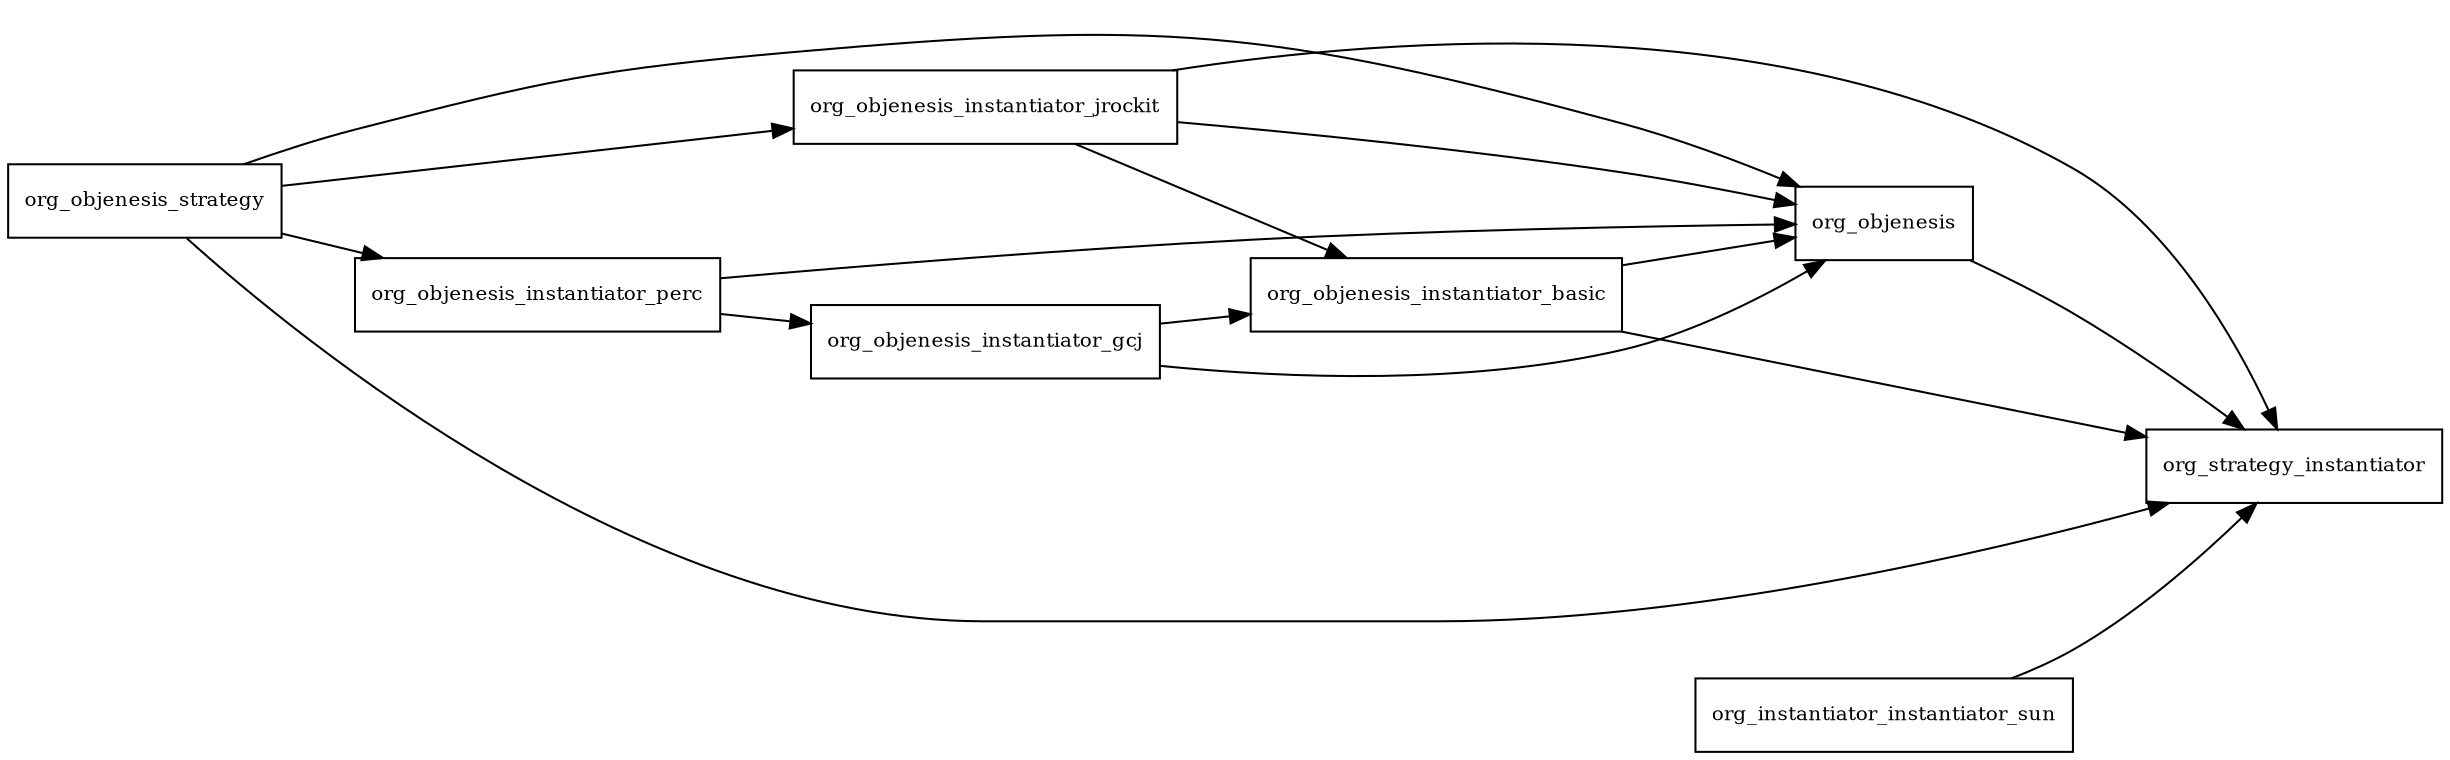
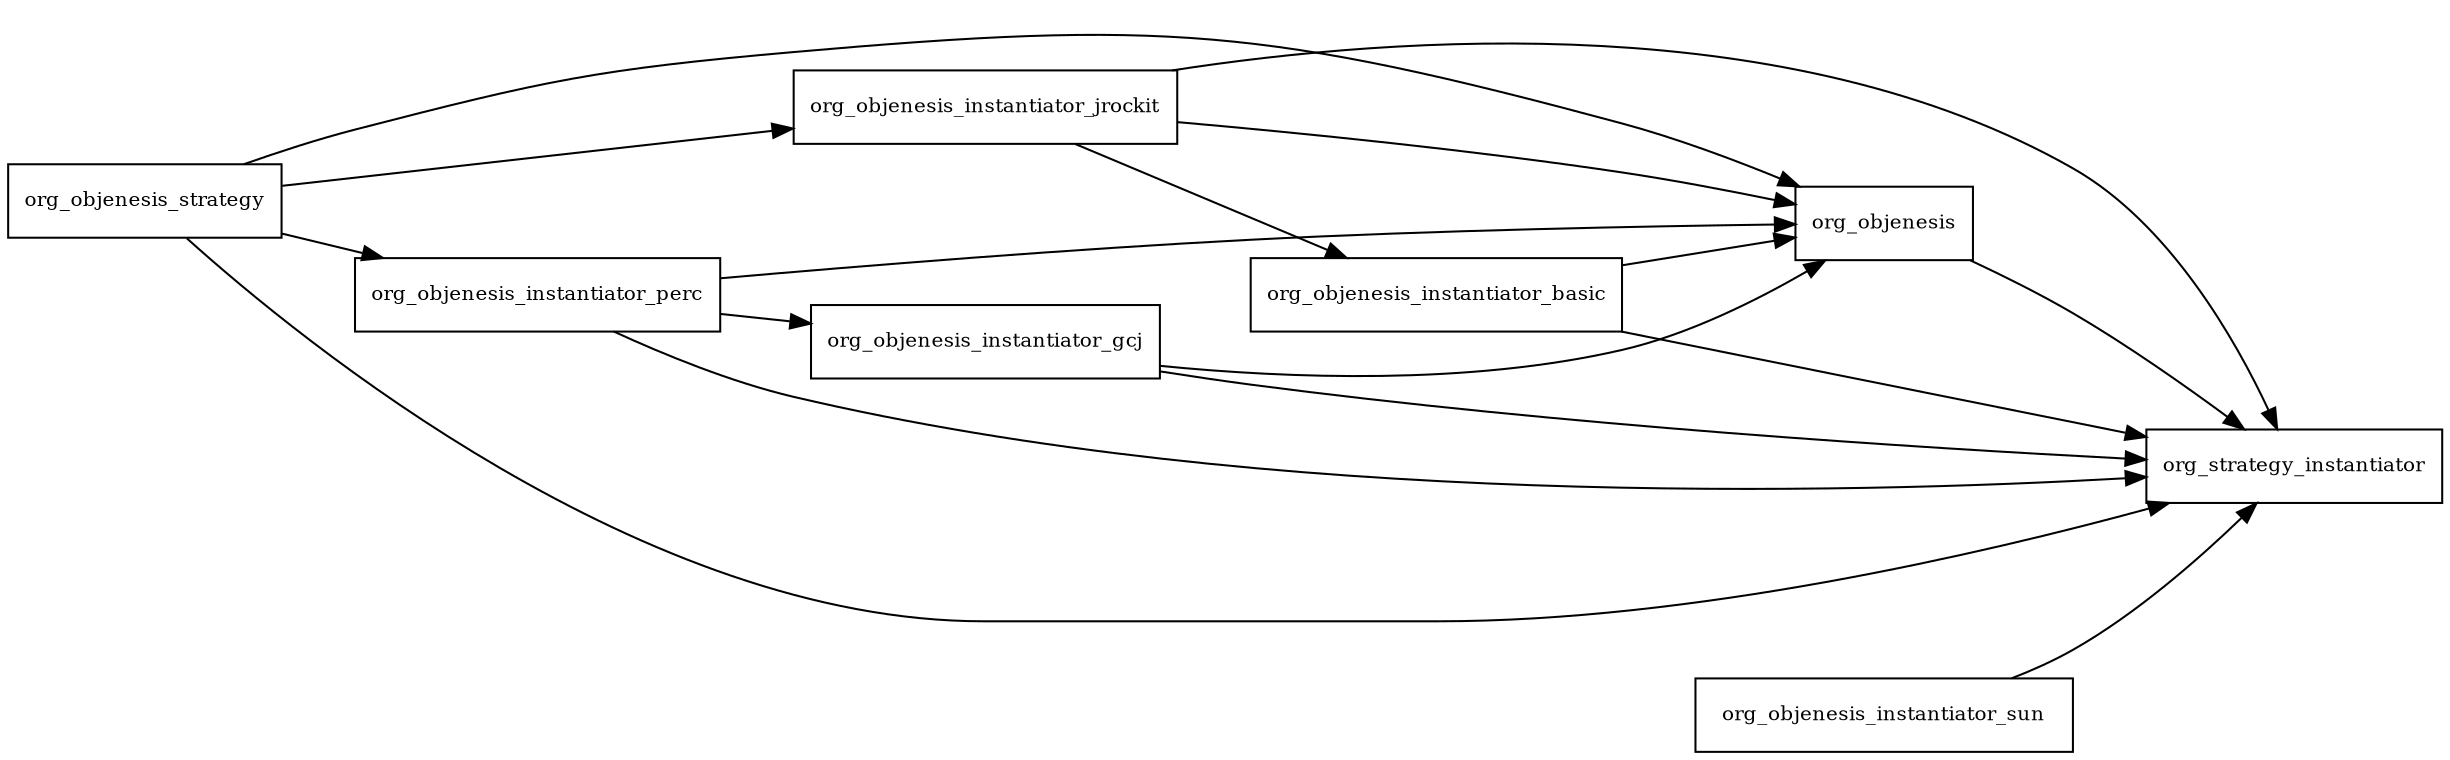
edge "org_objenesis_instantiator_gcj" -> "org_objenesis_instantiator_basic": now "org_objenesis_instantiator_gcj" -> "org_strategy_instantiator"
edge "org_objenesis_instantiator_perc" -> "org_strategy_instantiator": added
node "org_instantiator_instantiator_sun": label "org_instantiator_instantiator_sun" -> "org_objenesis_instantiator_sun"
